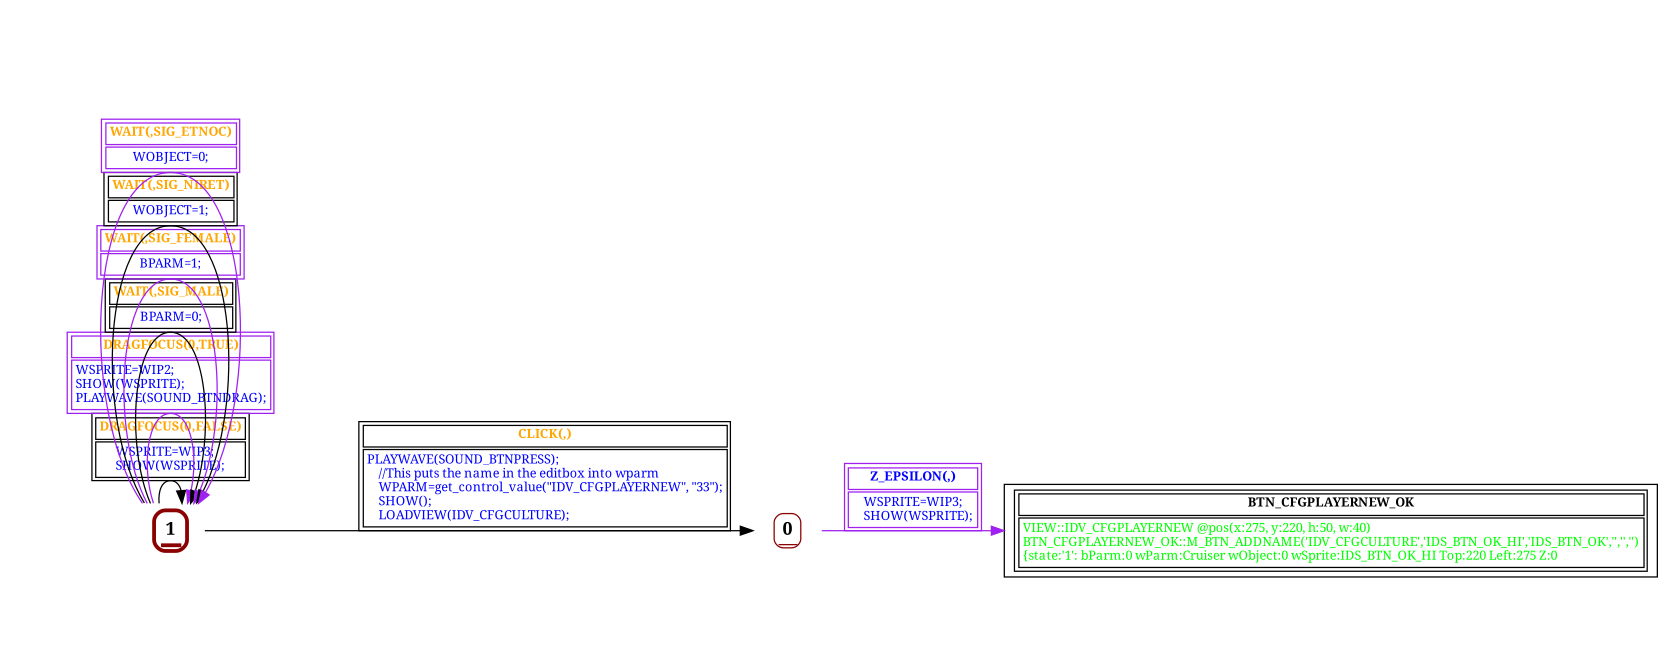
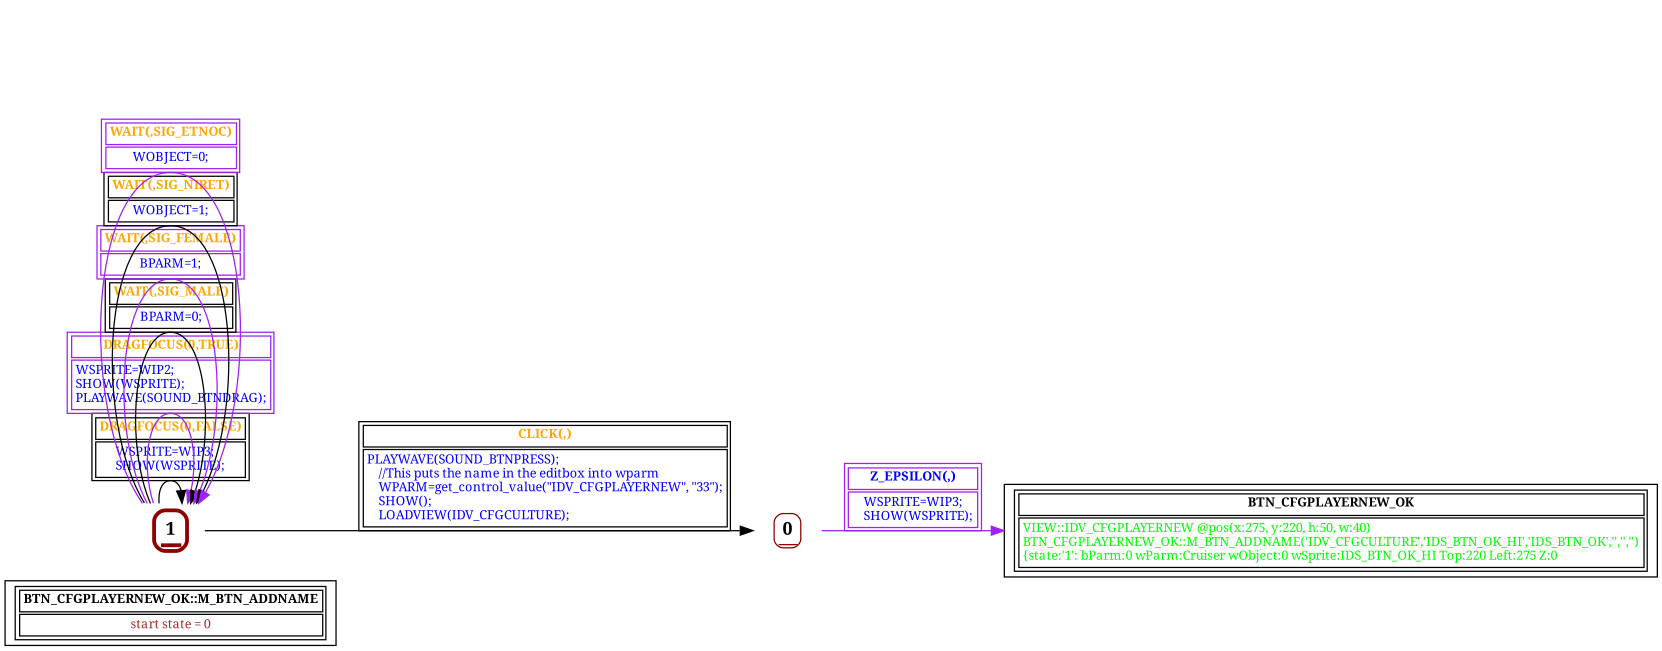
node "BTN_CFGPLAYERNEW_OK::M_BTN_ADDNAME": added
